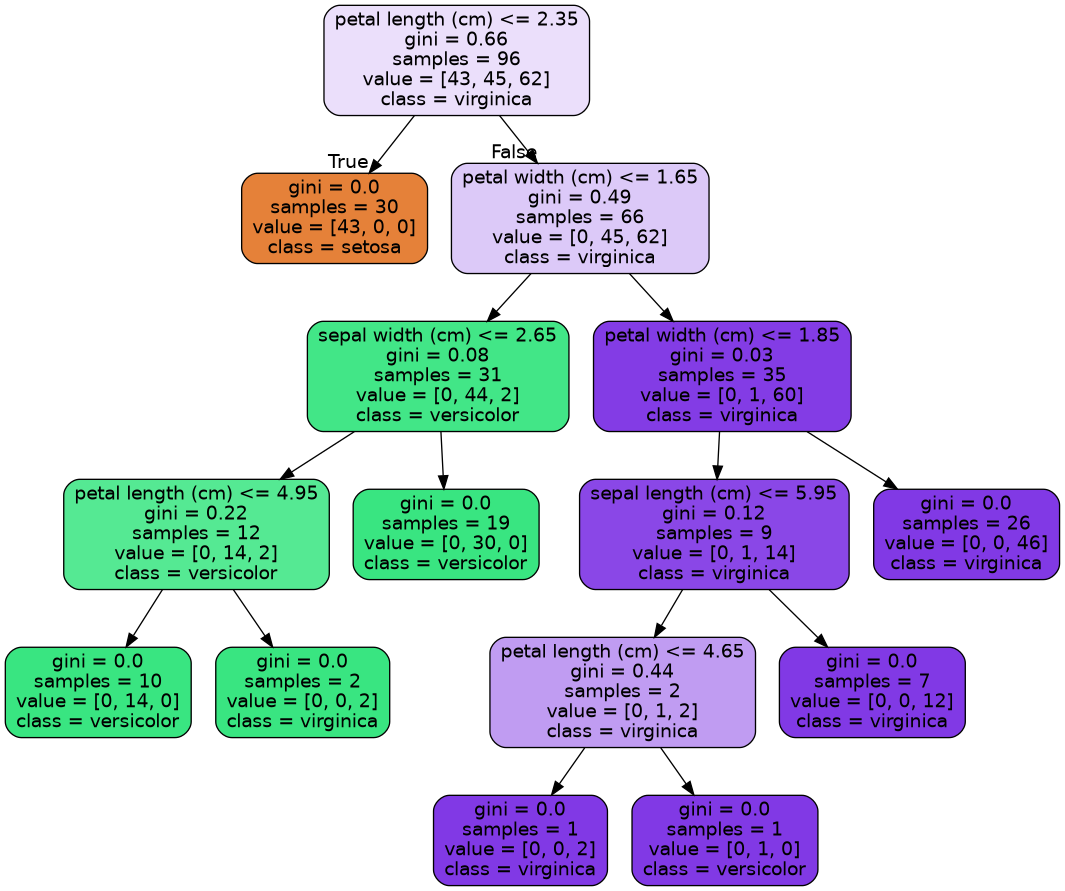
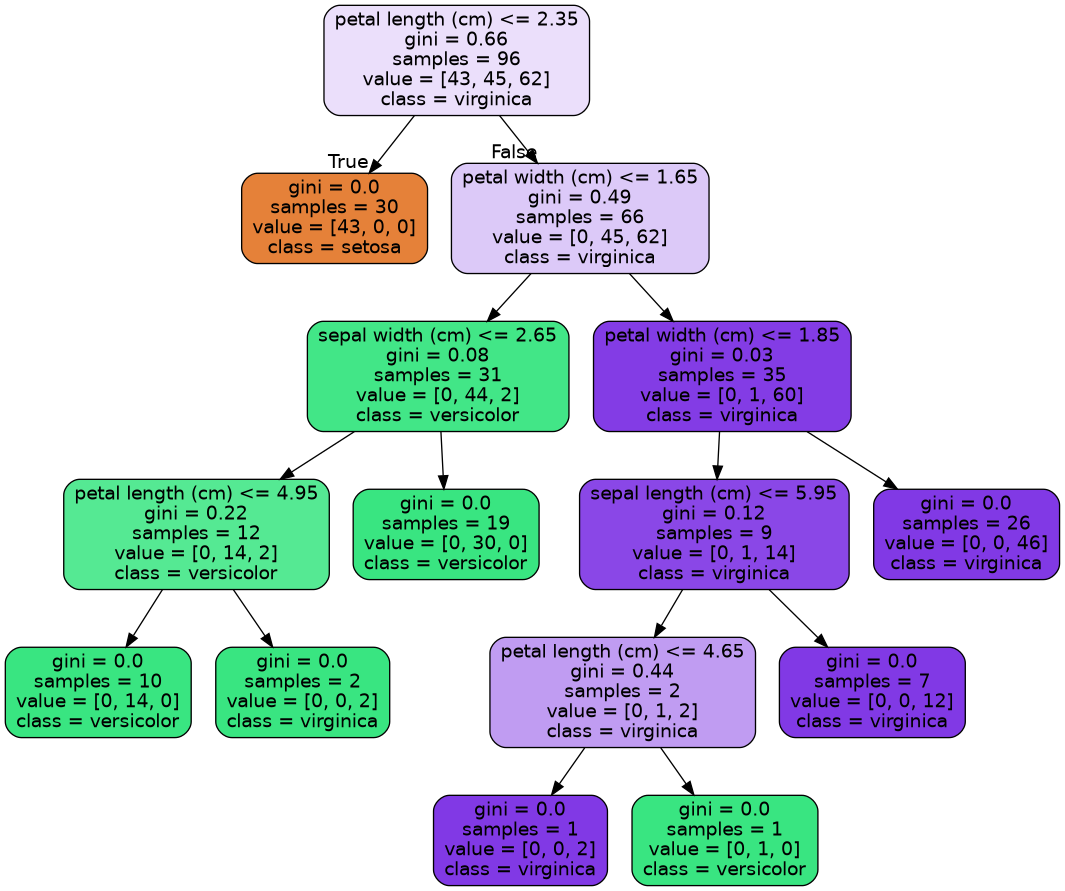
node "gini = 0.0 samples = 1 value = [0, 1, 0] class = versicolor": fillcolor #8139e5 -> #39e581
